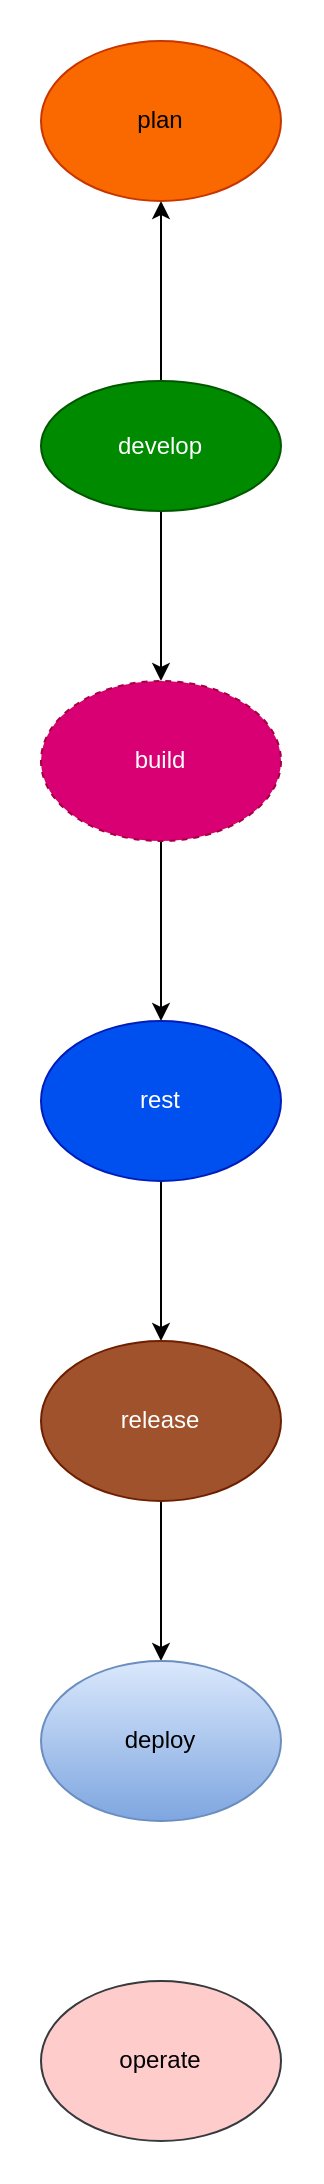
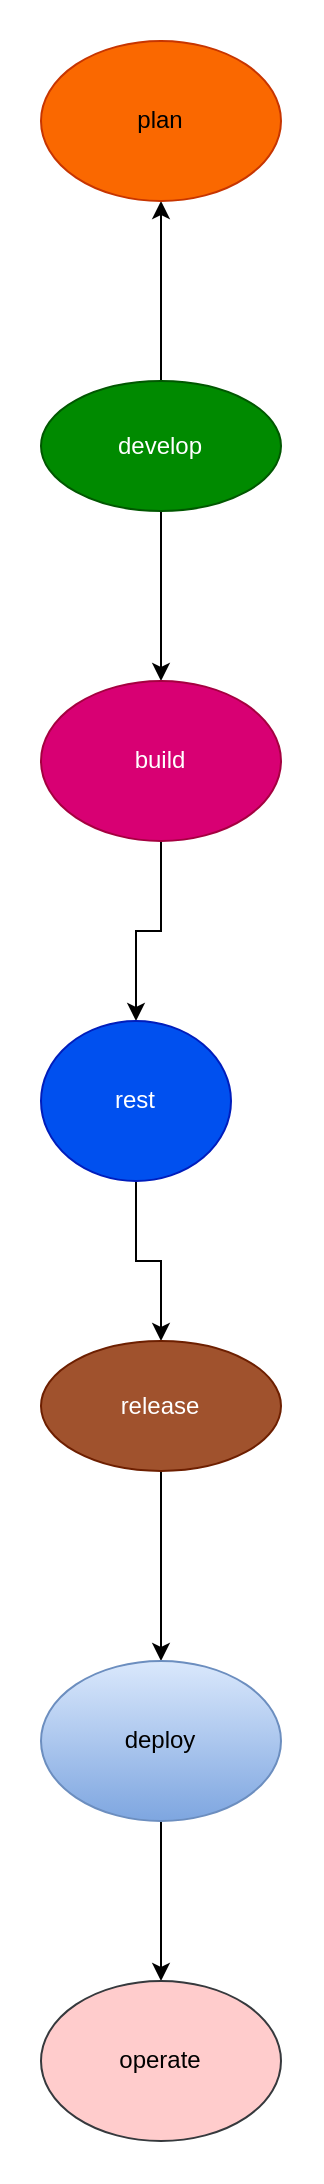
node "build": style dashed -> solid
node "rest": size 240x160 -> 190x160
node "release": size 240x160 -> 240x130
edge "deploy" -> "operate": added
